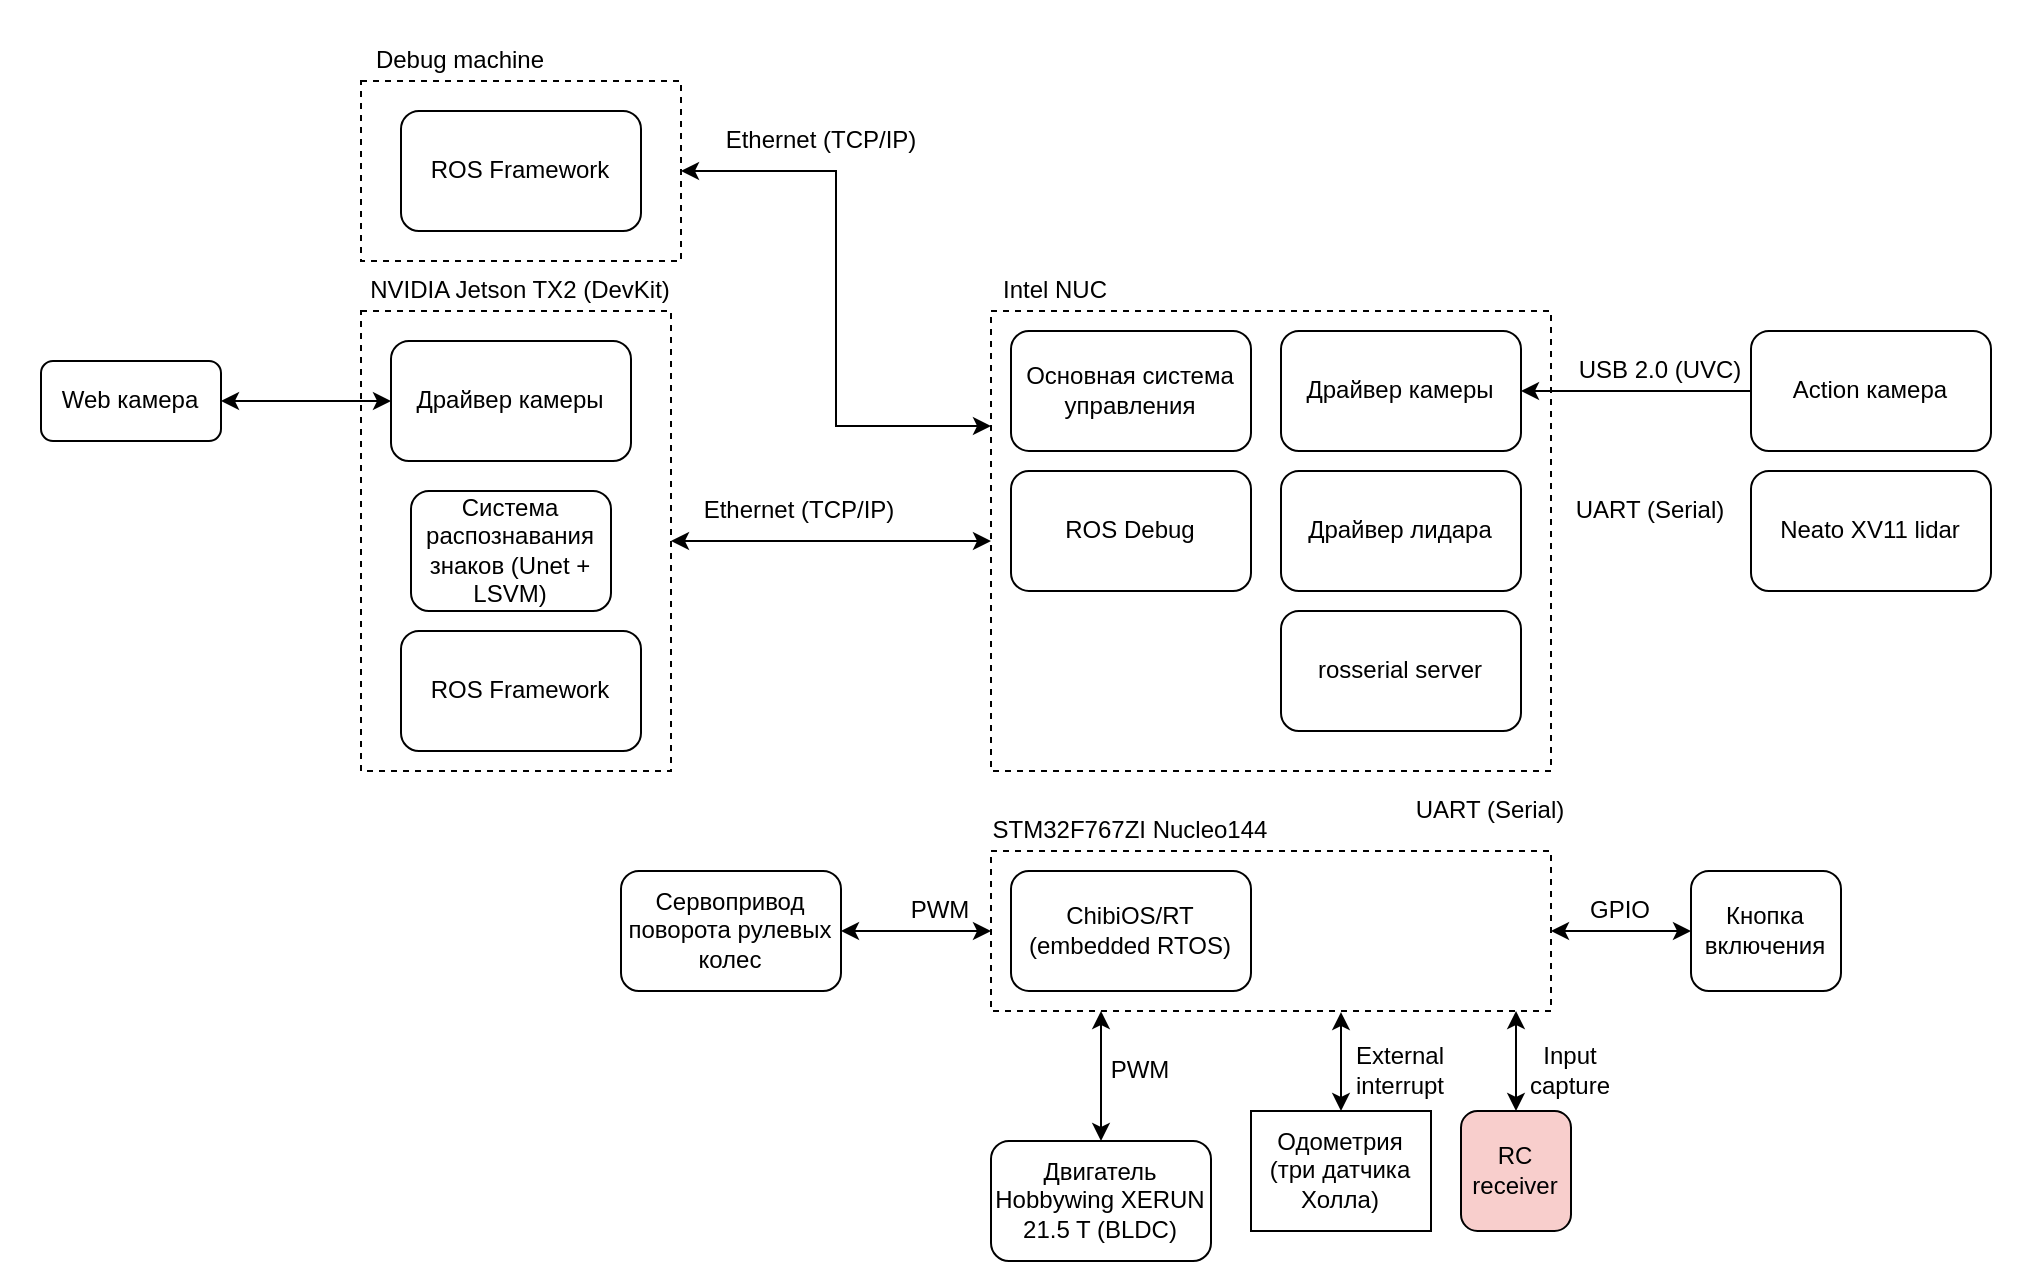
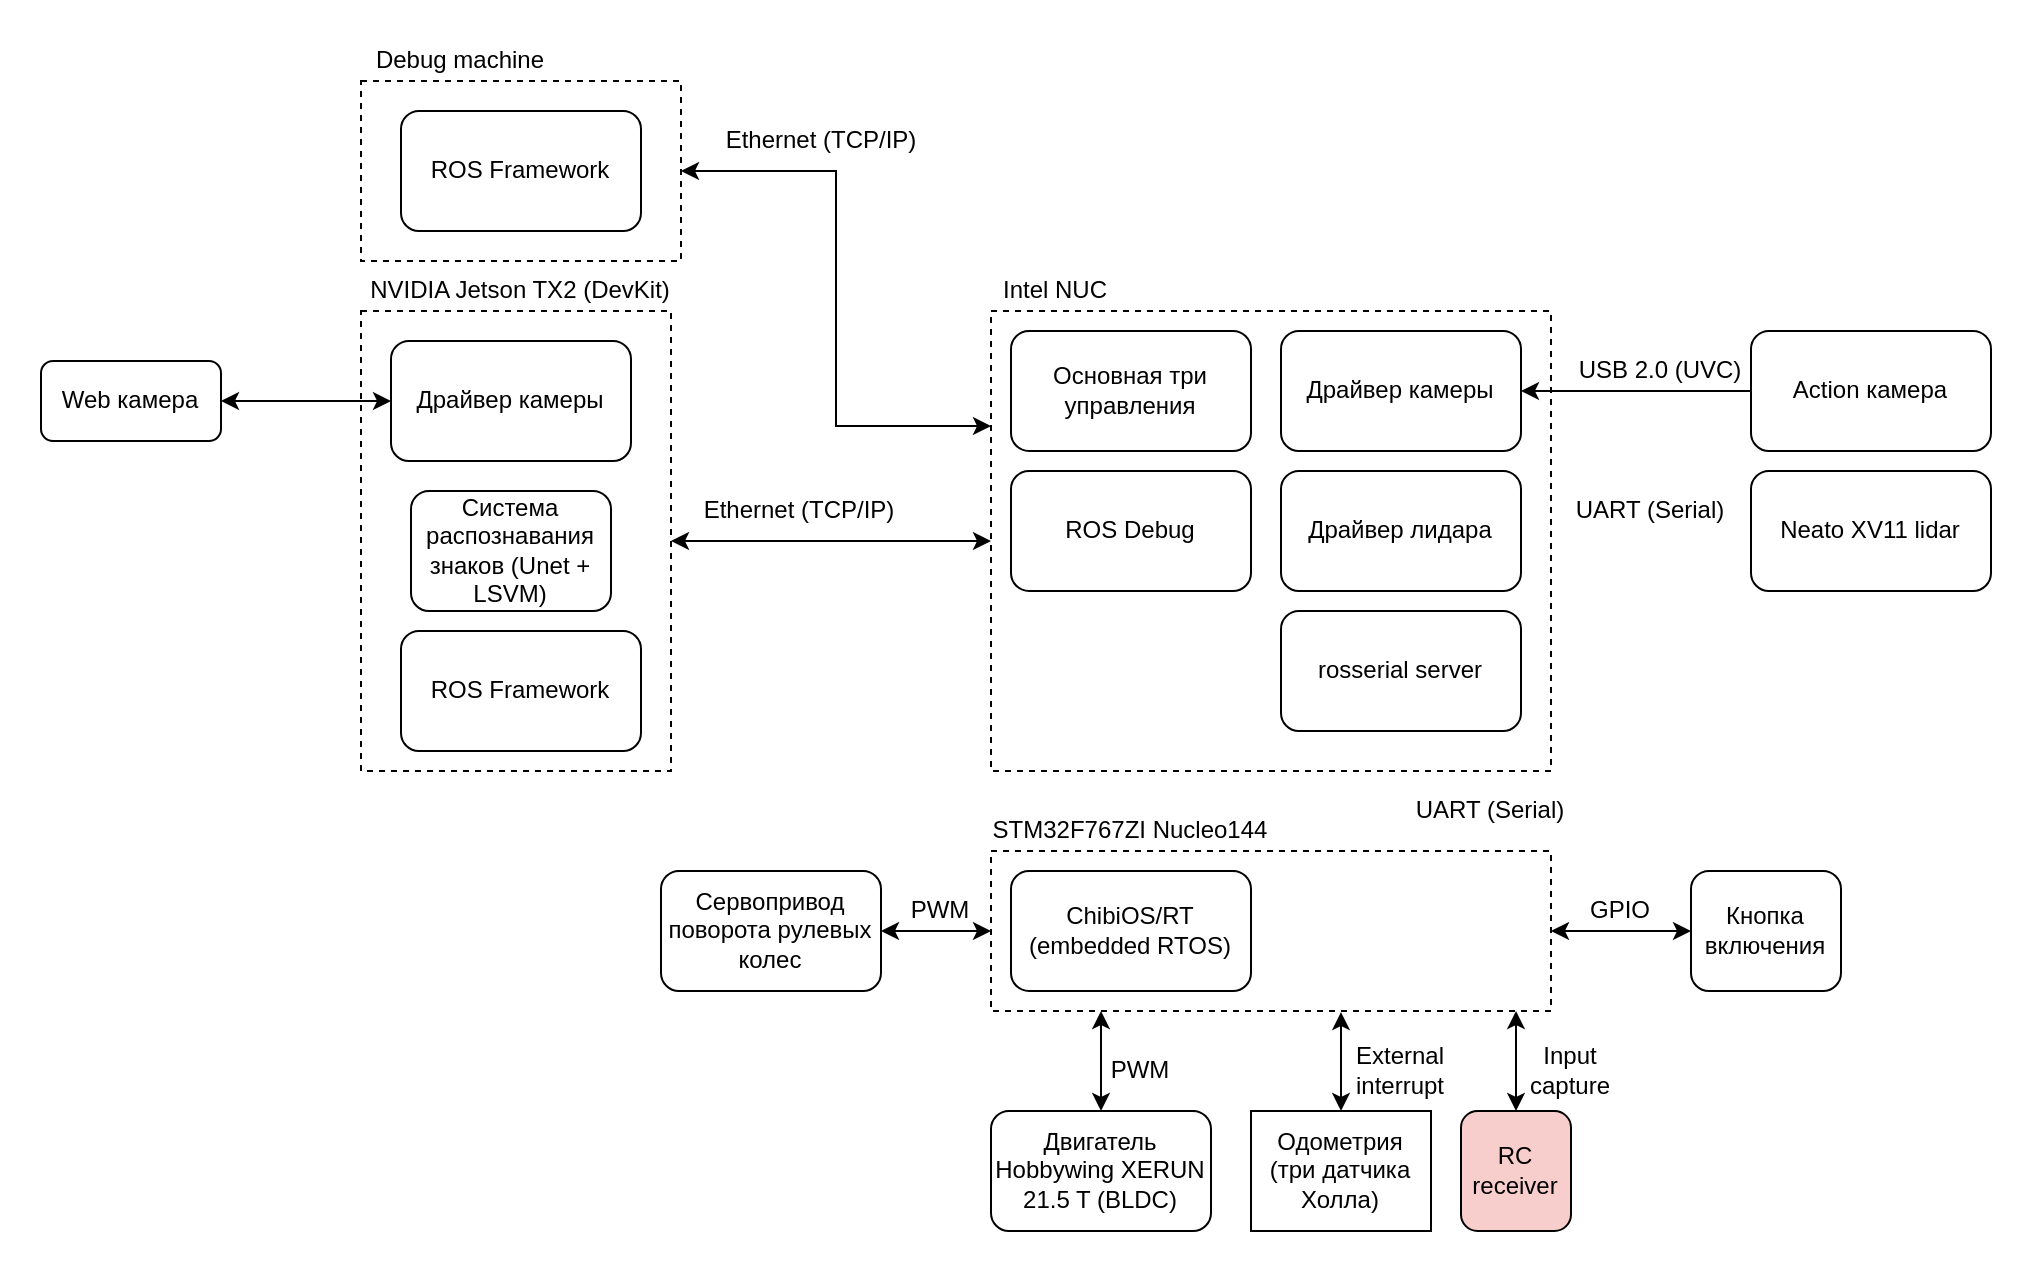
node "Основная система управления": label "Основная система управления" -> "Основная три управления"
node "Сервопривод поворота рулевых колес": moved (731, 931) -> (771, 931)
node "Двигатель Hobbywing XERUN 21.5 T (BLDC)": moved (1101, 1201) -> (1101, 1171)
